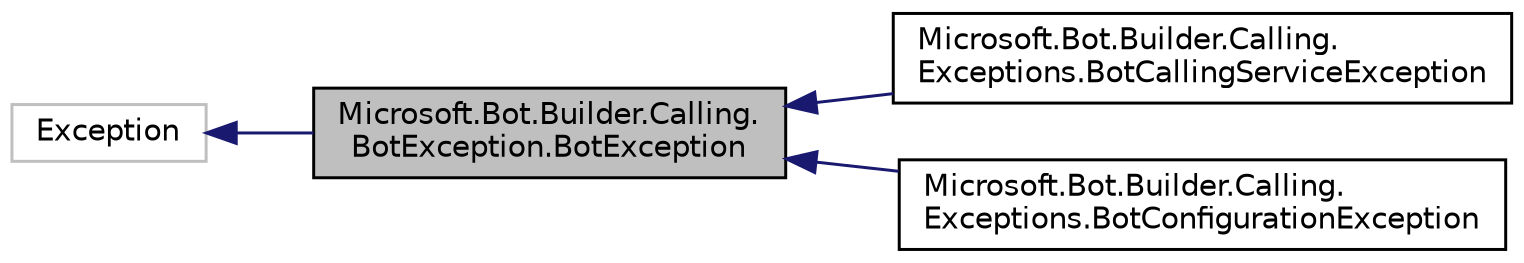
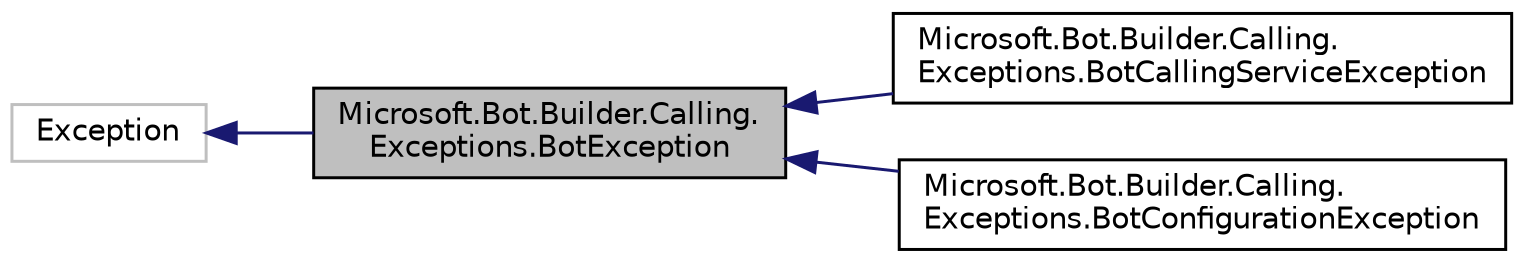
node "Microsoft.Bot.Builder.Calling. BotException.BotException": label "Microsoft.Bot.Builder.Calling. BotException.BotException" -> "Microsoft.Bot.Builder.Calling. Exceptions.BotException"
